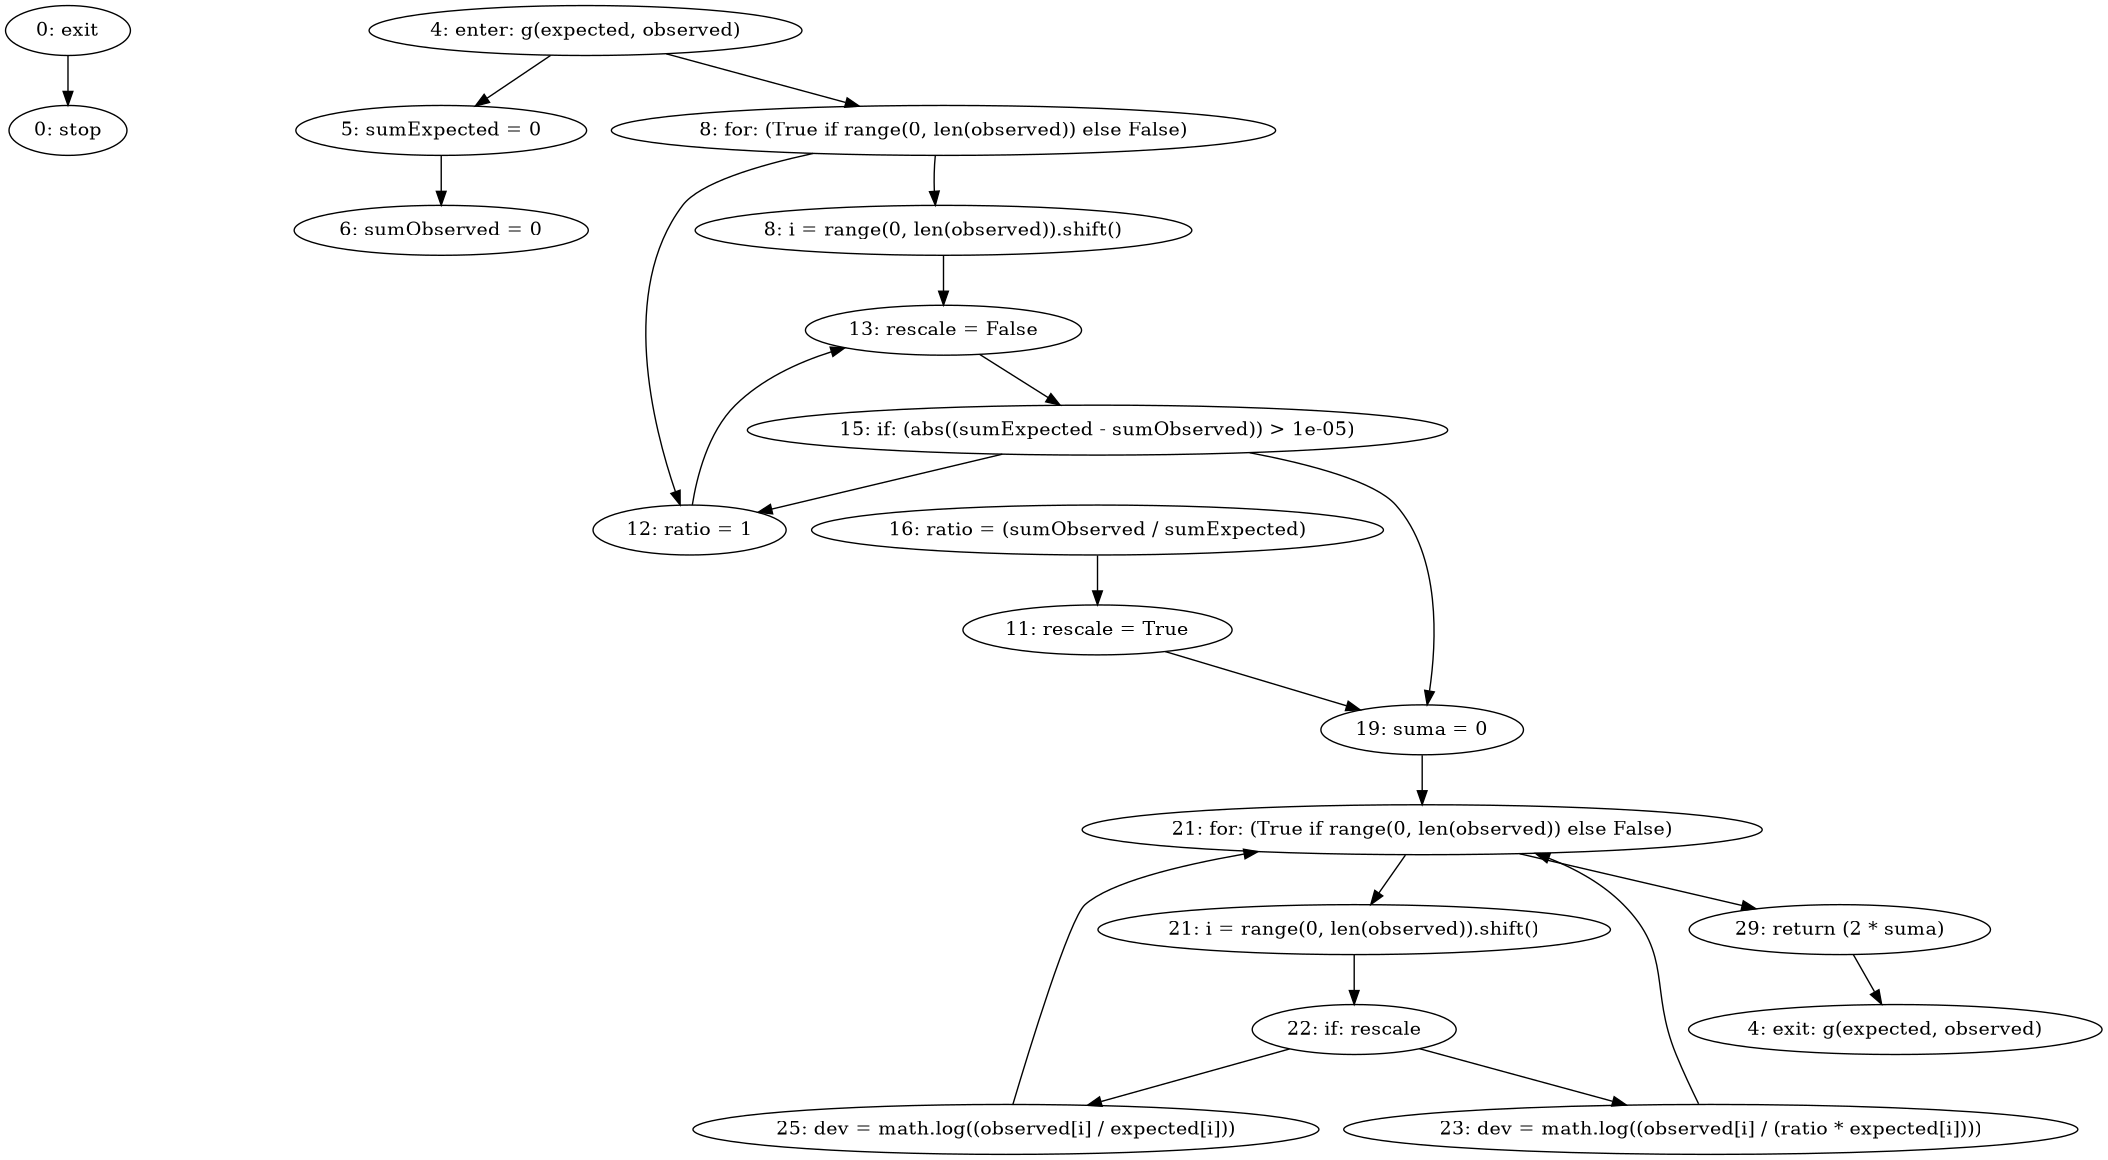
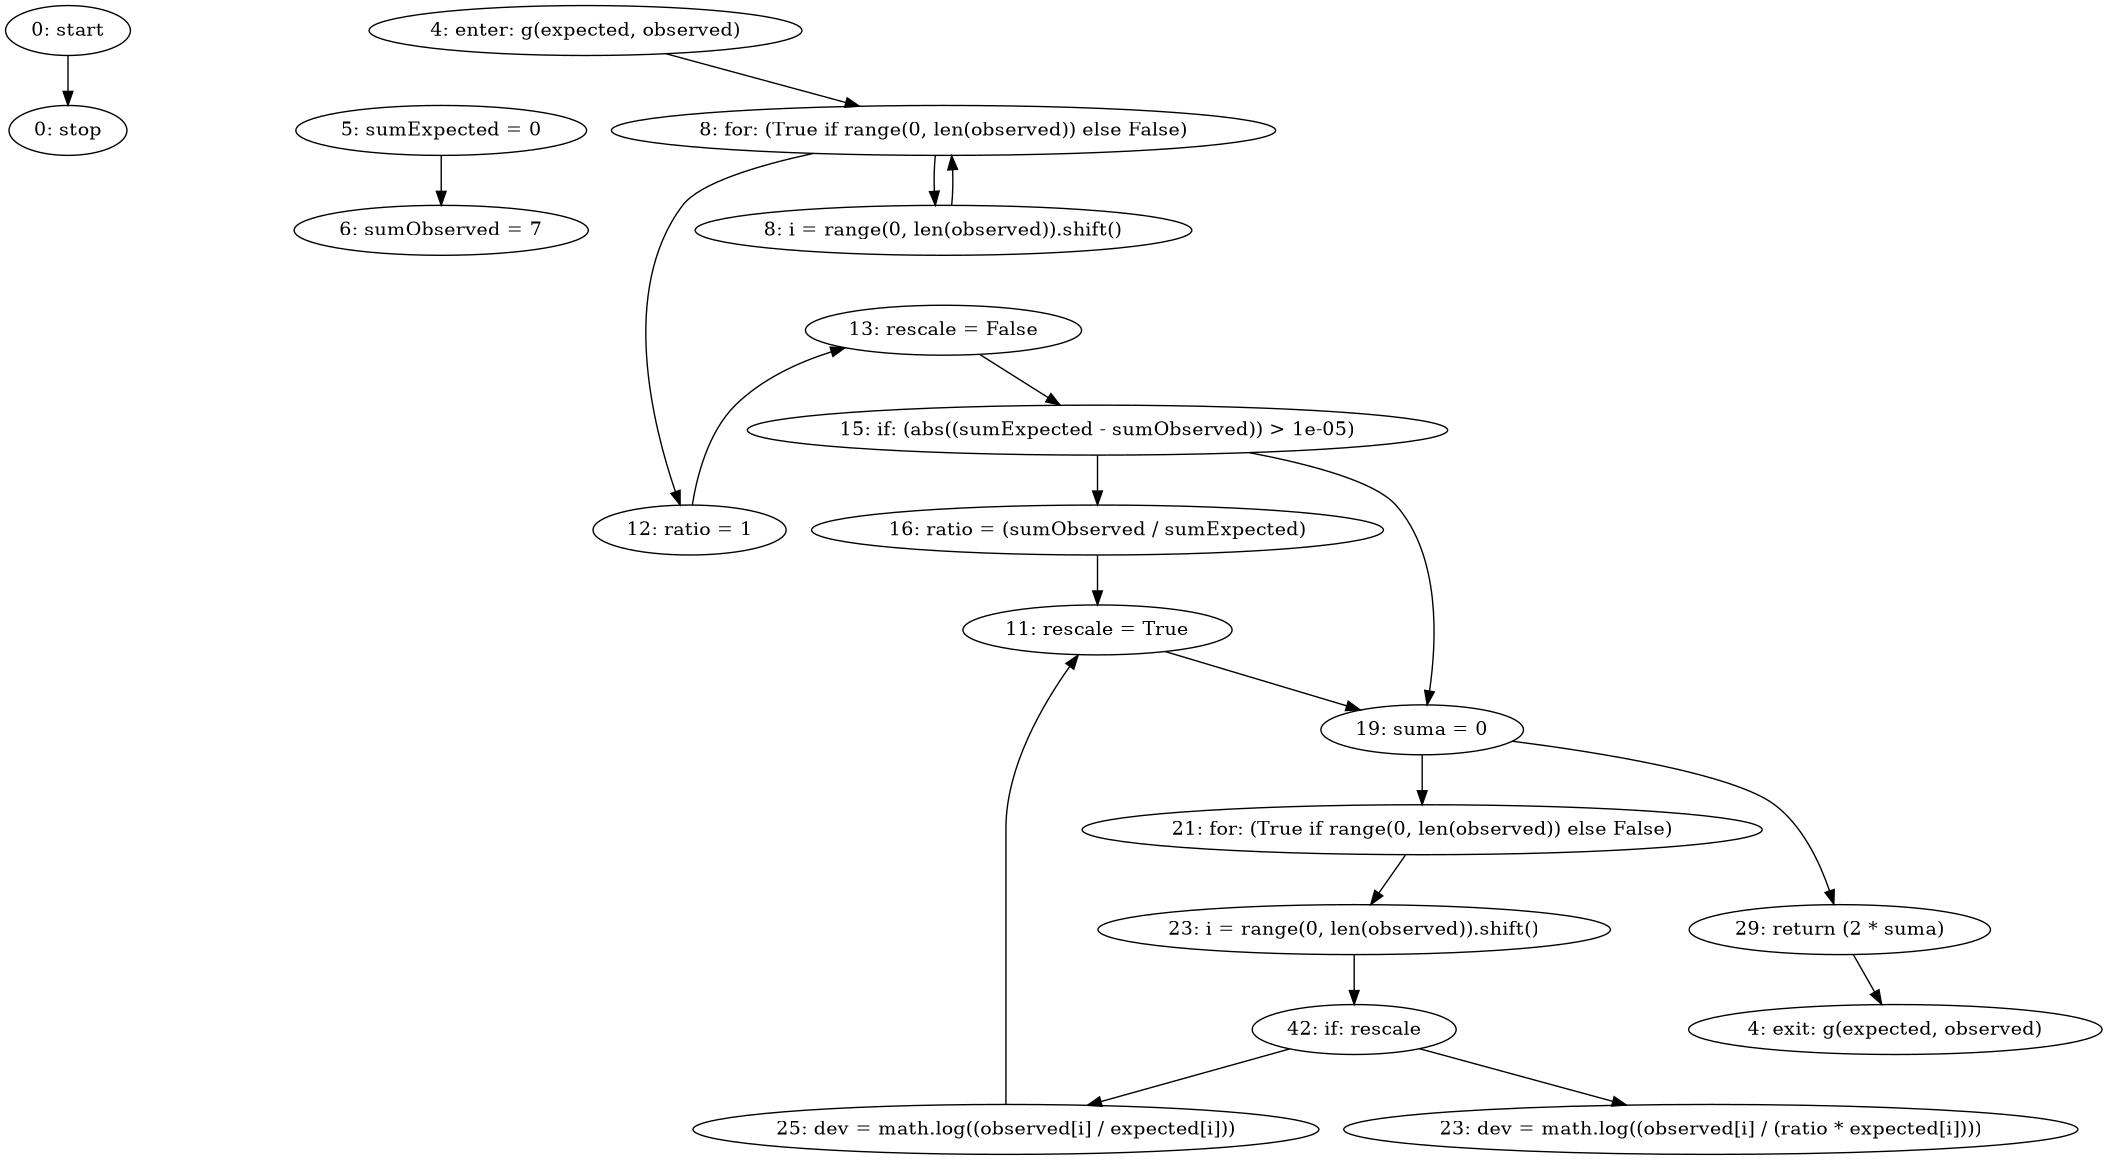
node "0: exit": label "0: exit" -> "0: start"
edge "4: enter: g(expected, observed)" -> "5: sumExpected = 0": removed
node "6: sumObserved = 0": label "6: sumObserved = 0" -> "6: sumObserved = 7"
edge "8: i = range(0, len(observed)).shift()" -> "13: rescale = False": now "8: i = range(0, len(observed)).shift()" -> "8: for: (True if range(0, len(observed)) else False)"
edge "15: if: (abs((sumExpected - sumObserved)) > 1e-05)" -> "12: ratio = 1": now "15: if: (abs((sumExpected - sumObserved)) > 1e-05)" -> "16: ratio = (sumObserved / sumExpected)"
edge "21: for: (True if range(0, len(observed)) else False)" -> "29: return (2 * suma)": now "19: suma = 0" -> "29: return (2 * suma)"
edge "25: dev = math.log((observed[i] / expected[i]))" -> "21: for: (True if range(0, len(observed)) else False)": now "25: dev = math.log((observed[i] / expected[i]))" -> "11: rescale = True"
node "21: i = range(0, len(observed)).shift()": label "21: i = range(0, len(observed)).shift()" -> "23: i = range(0, len(observed)).shift()"
edge "23: dev = math.log((observed[i] / (ratio * expected[i])))" -> "21: for: (True if range(0, len(observed)) else False)": removed
node "22: if: rescale": label "22: if: rescale" -> "42: if: rescale"
